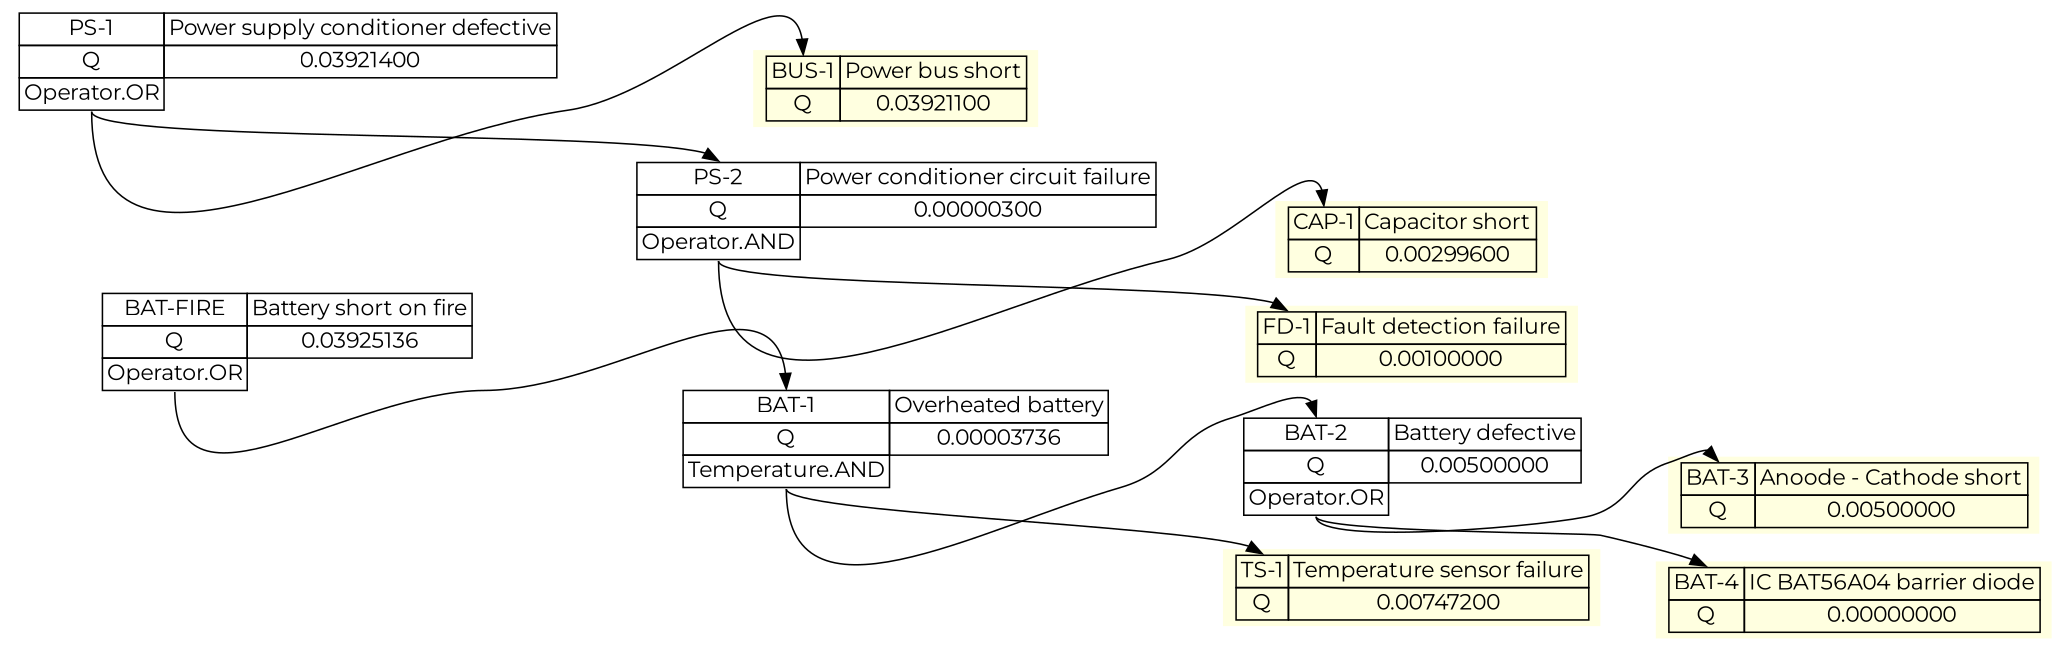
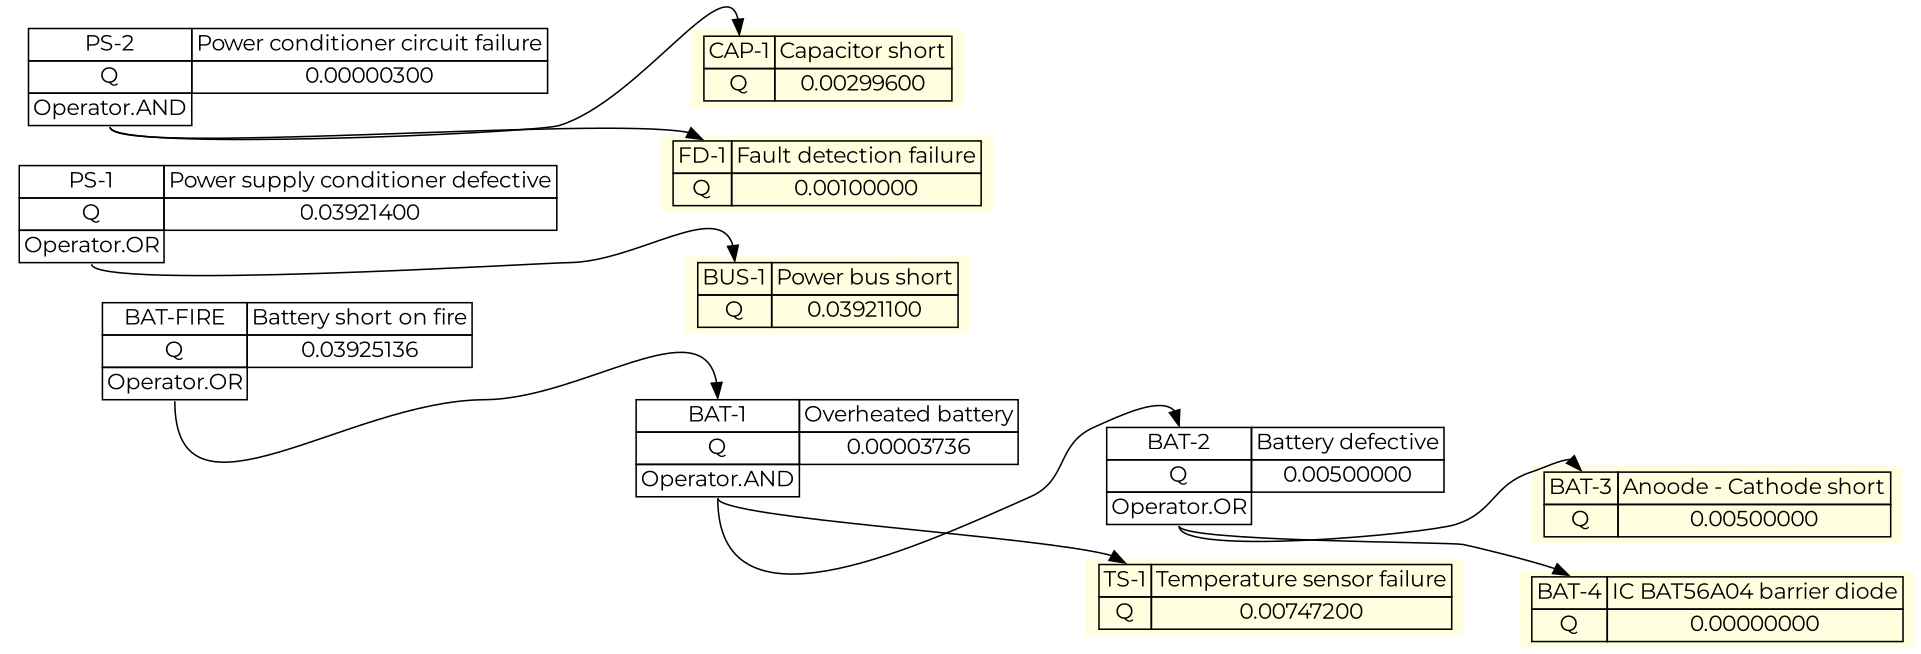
edge "PS-1" -> "PS-2": removed
node "BAT-1": text "Temperature.AND" -> "Operator.AND"
